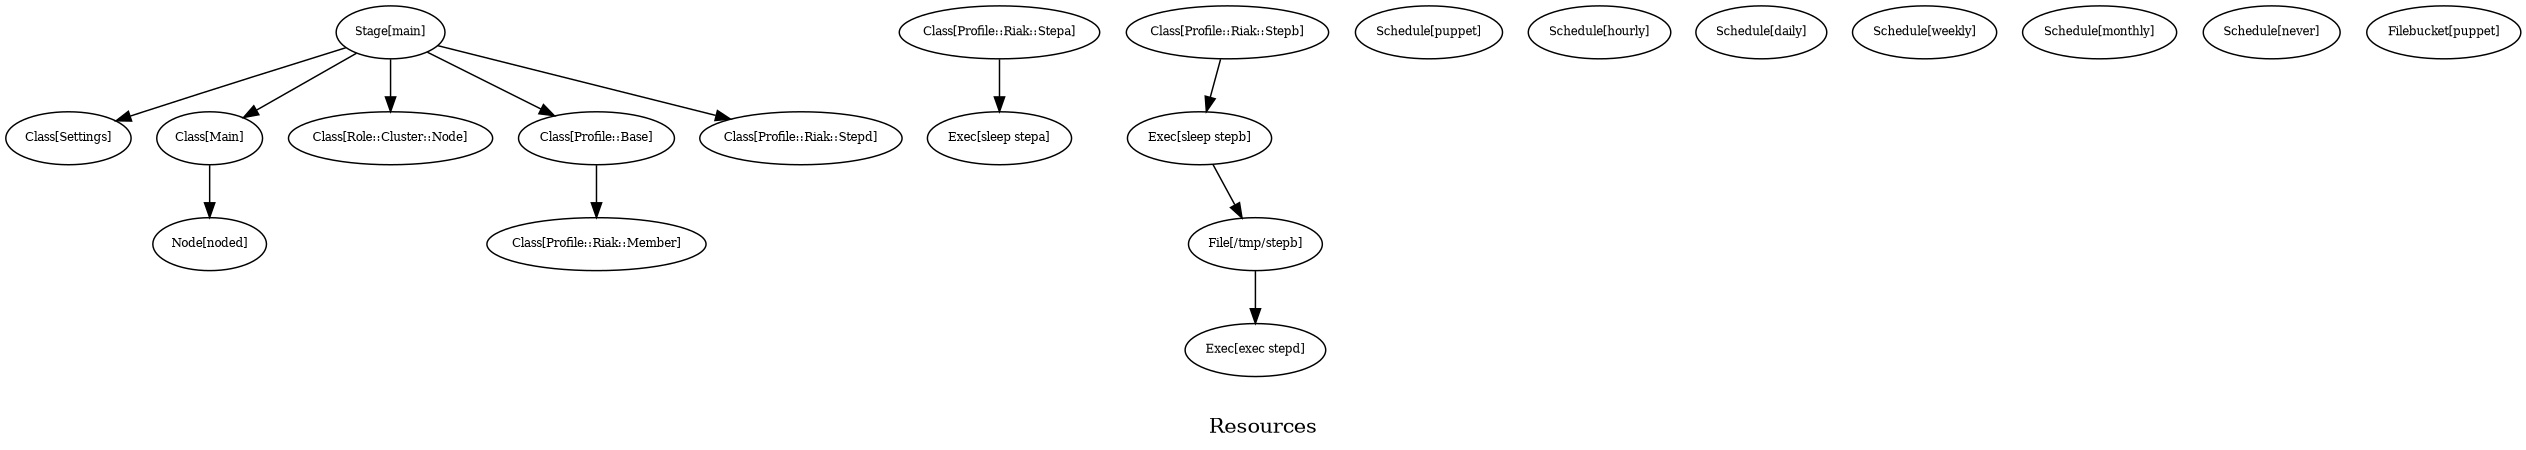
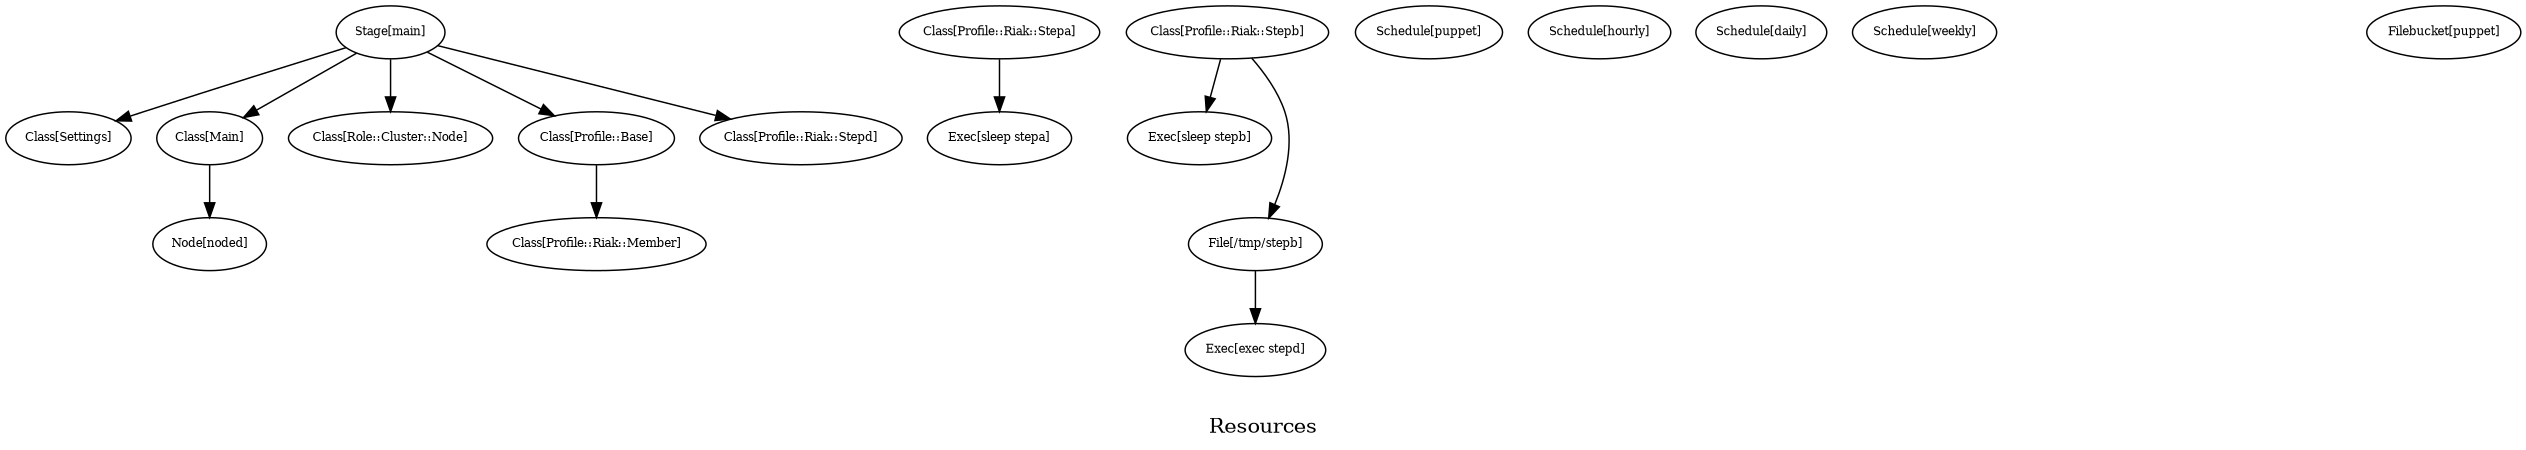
node "Schedule[monthly]": removed
node "Schedule[never]": removed
edge "Exec[sleep stepb]" -> "File[/tmp/stepb]": now "Class[Profile::Riak::Stepb]" -> "File[/tmp/stepb]"
